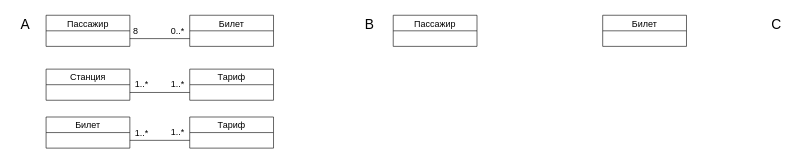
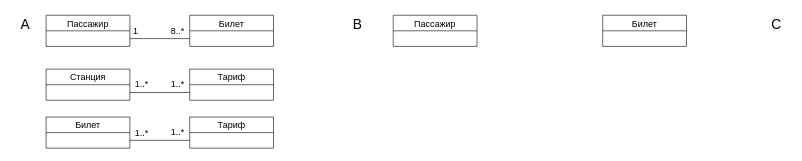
node "В": moved (369, 24) -> (357, 24)
node "8": label "8" -> "1"
node "0..*": label "0..*" -> "8..*"
